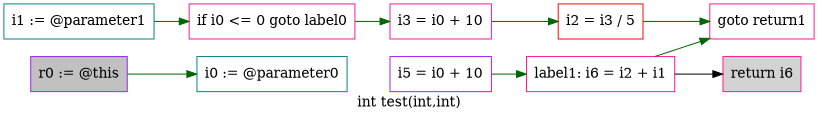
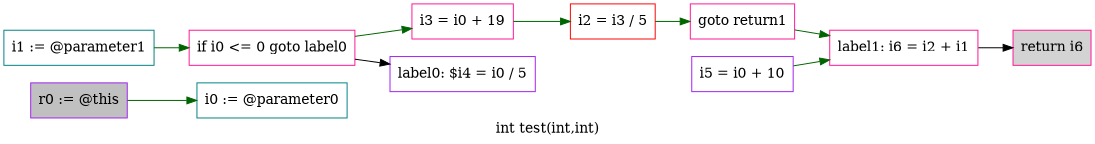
node "i3 = i0 + 10": label "i3 = i0 + 10" -> "i3 = i0 + 19"
edge "label1: i6 = i2 + i1" -> "goto return1": reversed
node "label0: $i4 = i0 / 5": added
